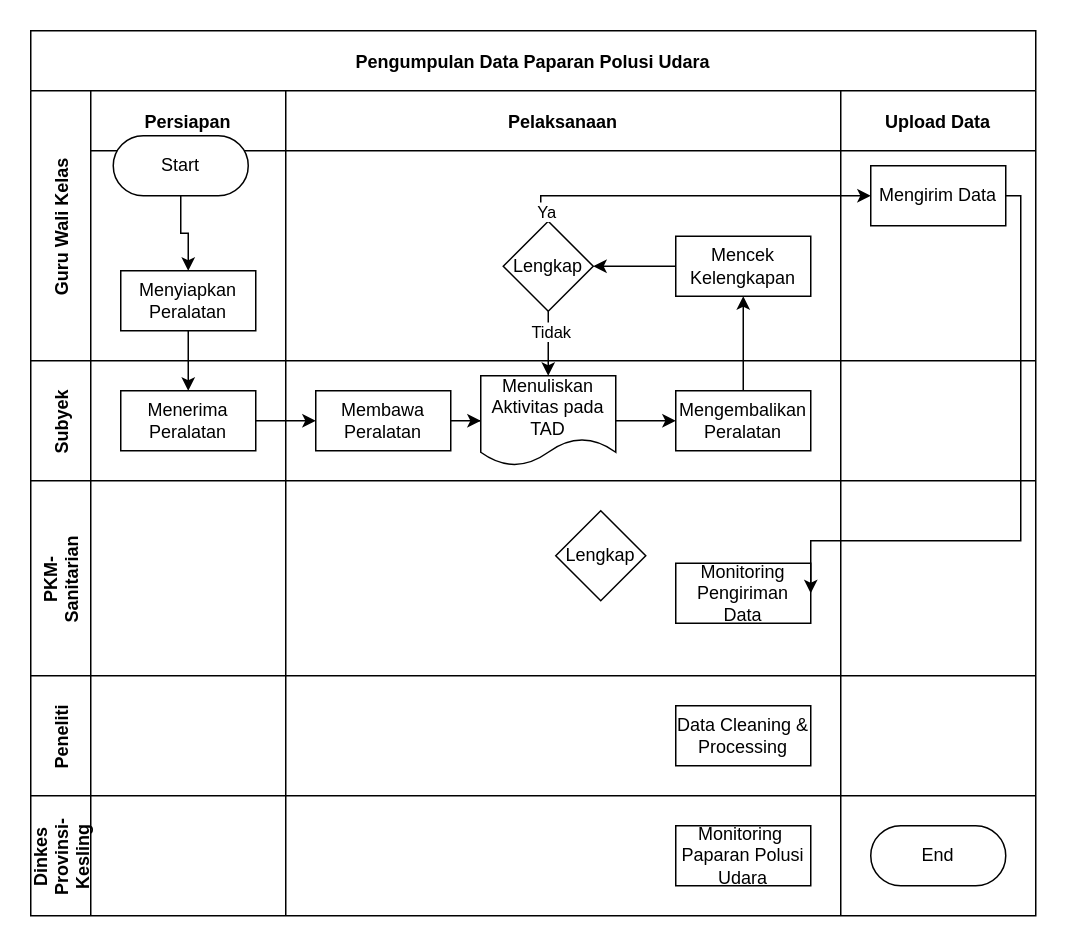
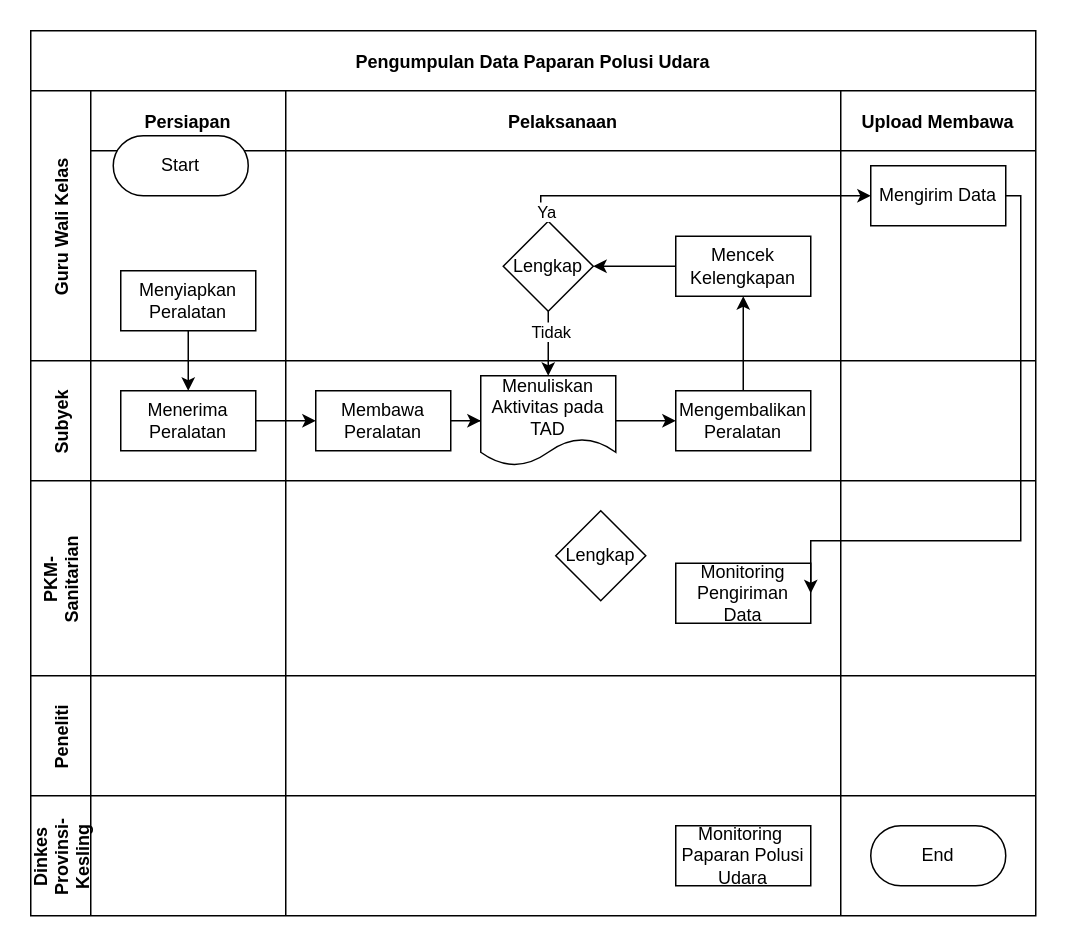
node "Upload Data": label "Upload Data" -> "Upload Membawa"
edge "Start" -> "Menyiapkan Peralatan": removed
node "Data Cleaning & Processing": removed
